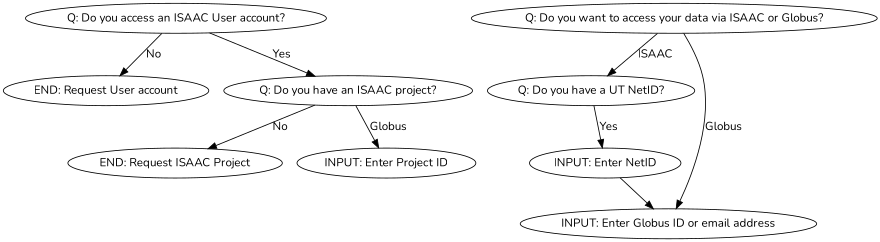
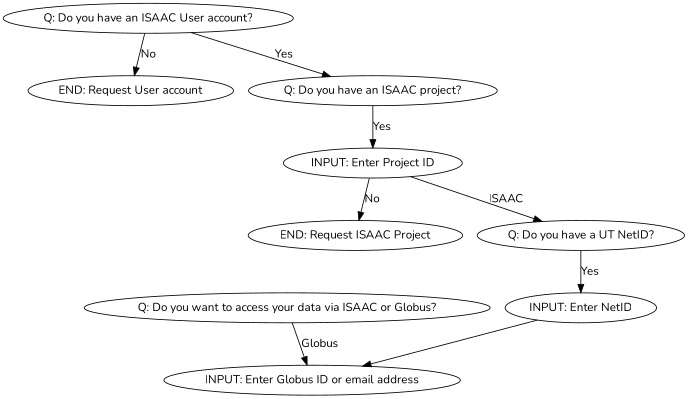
node "Q: Do you access an ISAAC User account?": label "Q: Do you access an ISAAC User account?" -> "Q: Do you have an ISAAC User account?"
edge "Q: Do you want to access your data via ISAAC or Globus?" -> "Q: Do you have a UT NetID?": now "INPUT: Enter Project ID" -> "Q: Do you have a UT NetID?"
edge "Q: Do you have an ISAAC project?" -> "END: Request ISAAC Project": now "INPUT: Enter Project ID" -> "END: Request ISAAC Project"
edge "Q: Do you have an ISAAC project?" -> "INPUT: Enter Project ID": label "Globus" -> "Yes"
